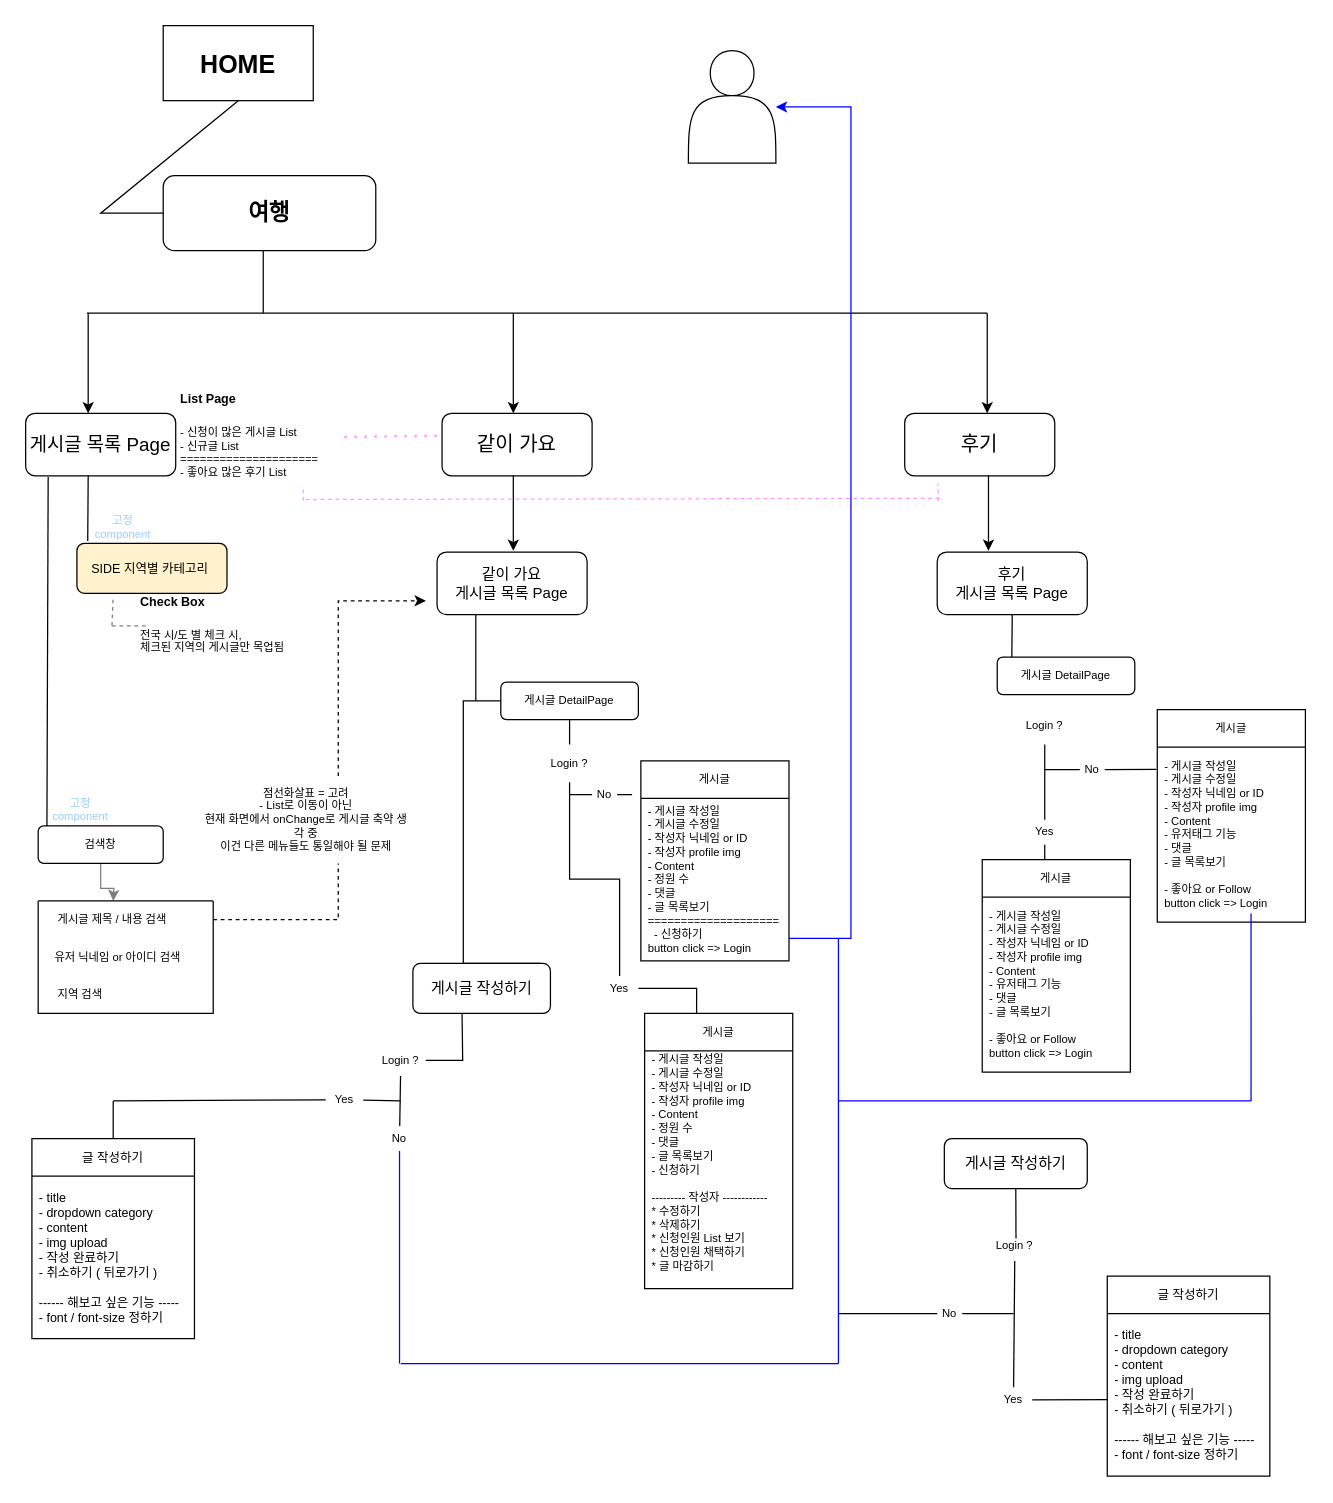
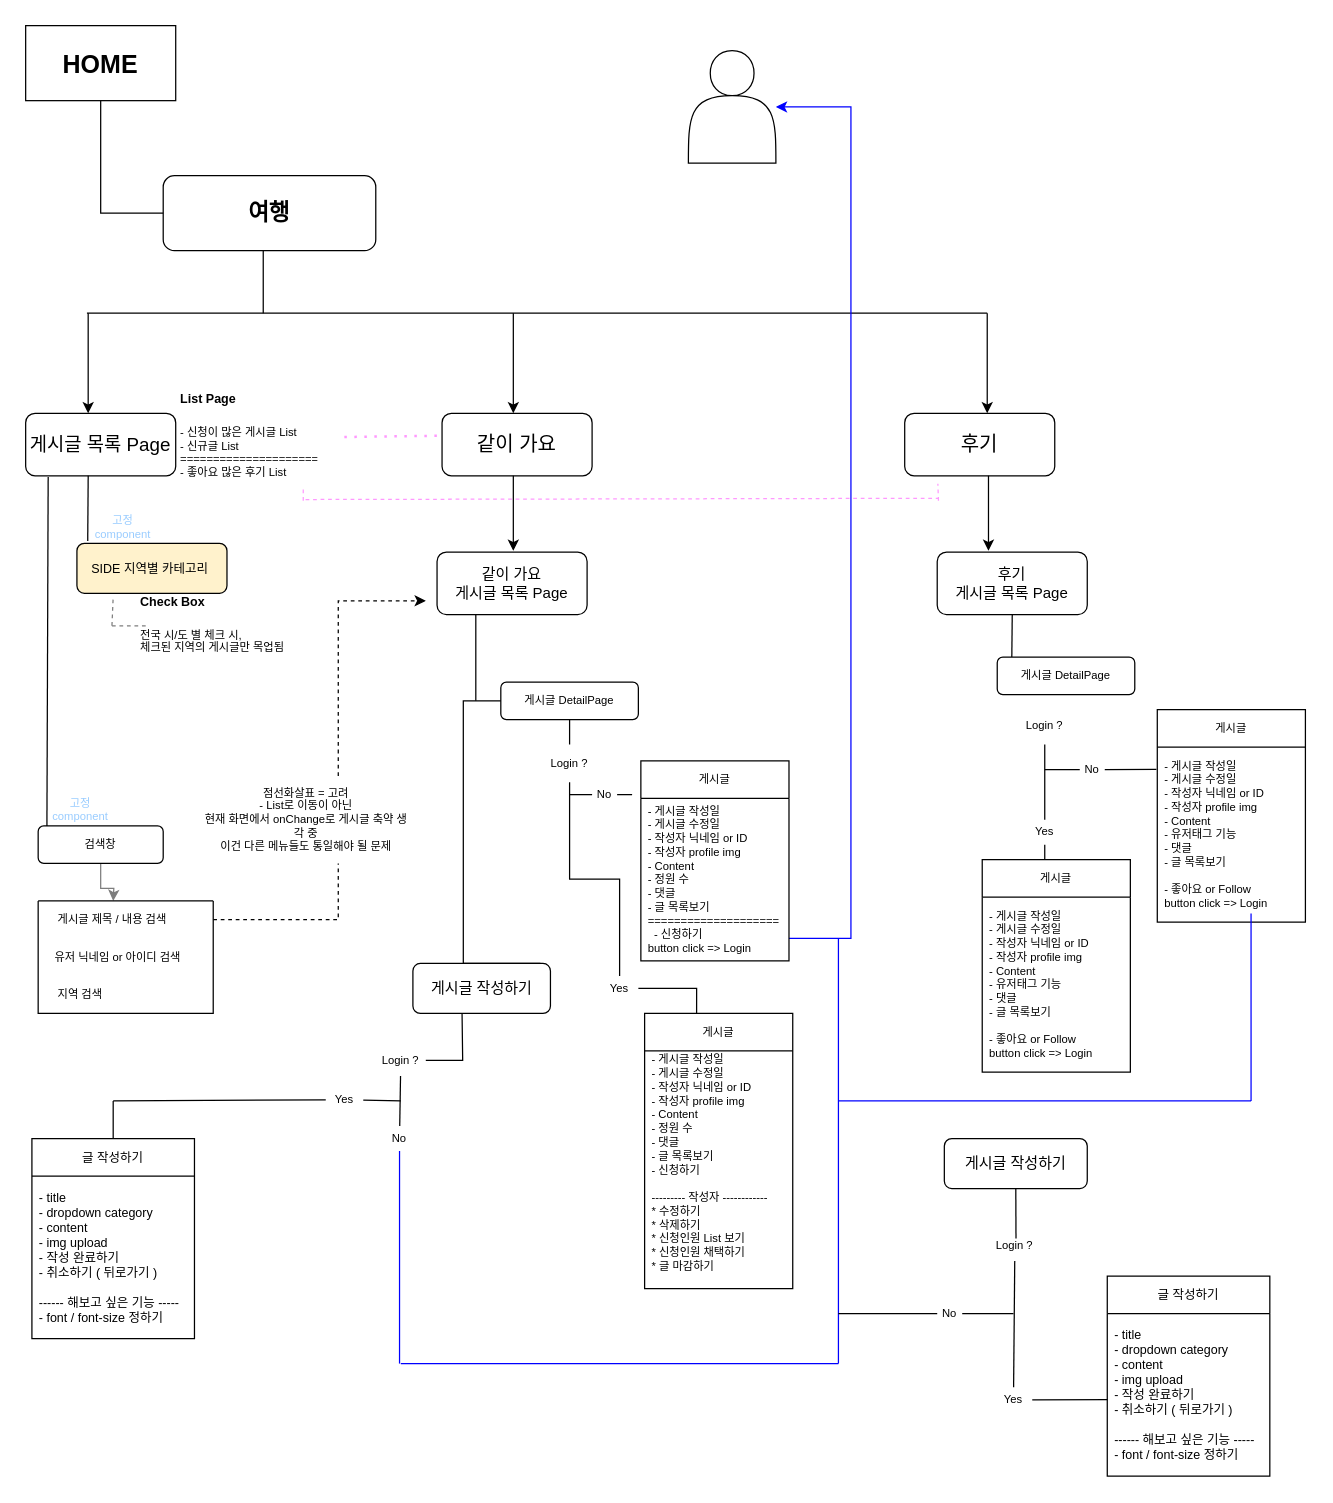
node "HOME": moved (238, 63) -> (101, 63)
